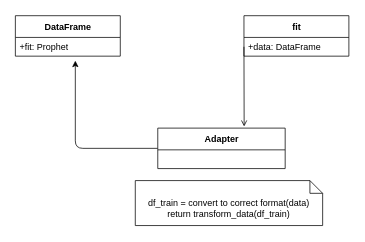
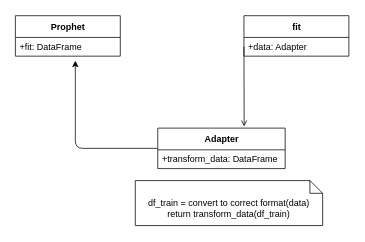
node "DataFrame": label "DataFrame" -> "Prophet"
node "+fit: Prophet": label "+fit: Prophet" -> "+fit: DataFrame"
node "+data: DataFrame": label "+data: DataFrame" -> "+data: Adapter"
node "+transform_data: DataFrame": added
